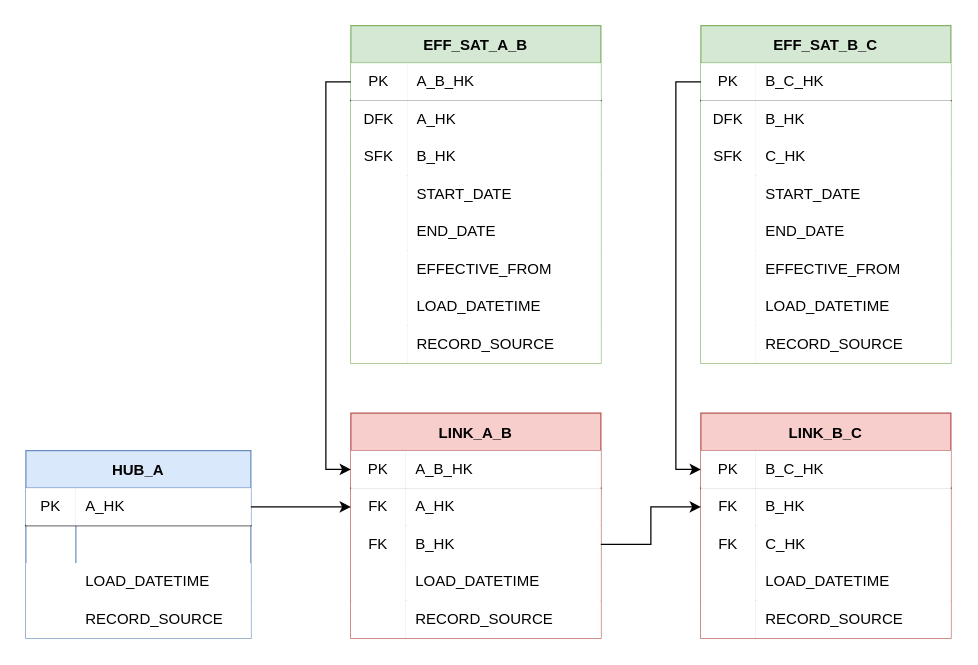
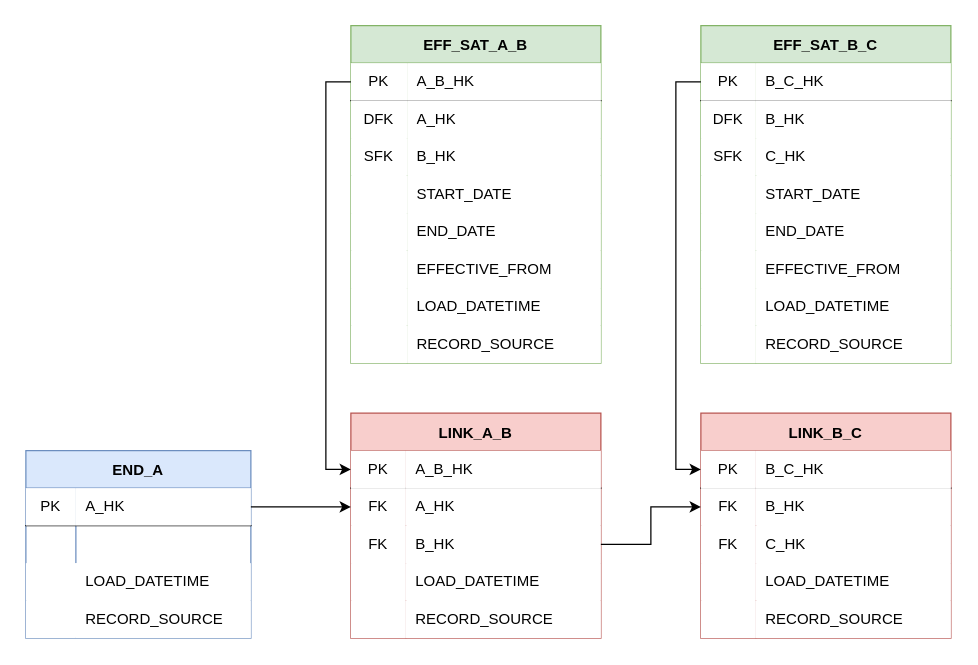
node "HUB_A": label "HUB_A" -> "END_A"
